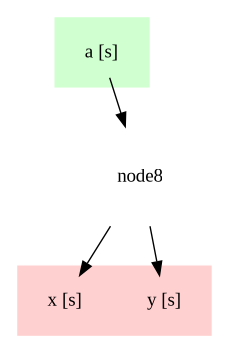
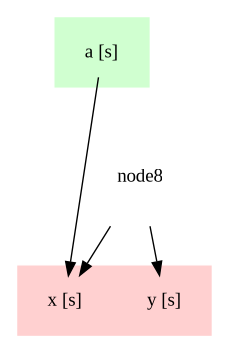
edge "a [s]" -> "node8": now "a [s]" -> "x [s]"
